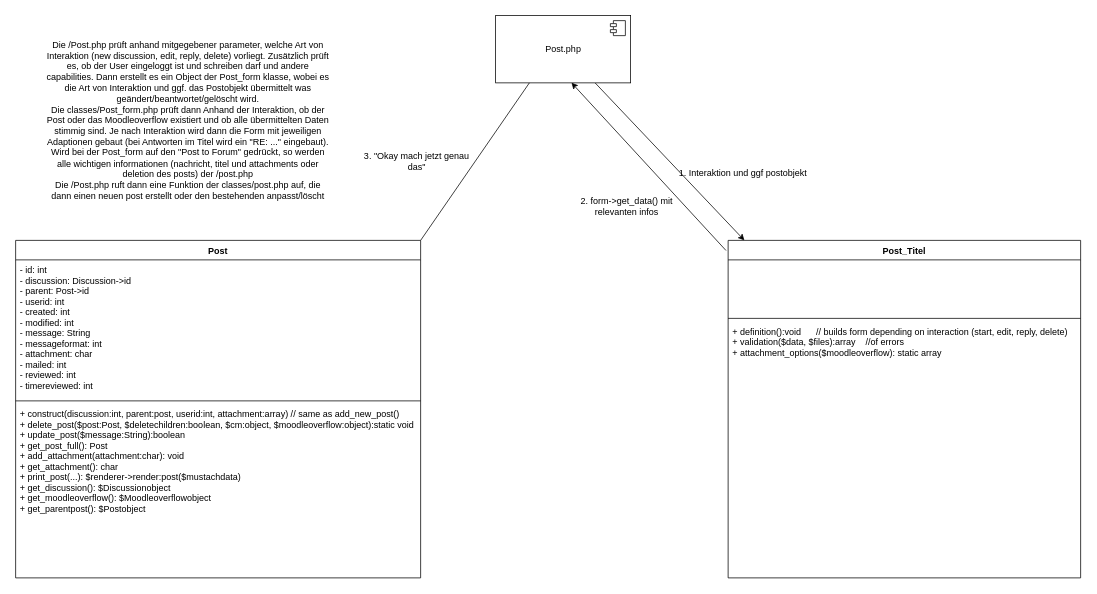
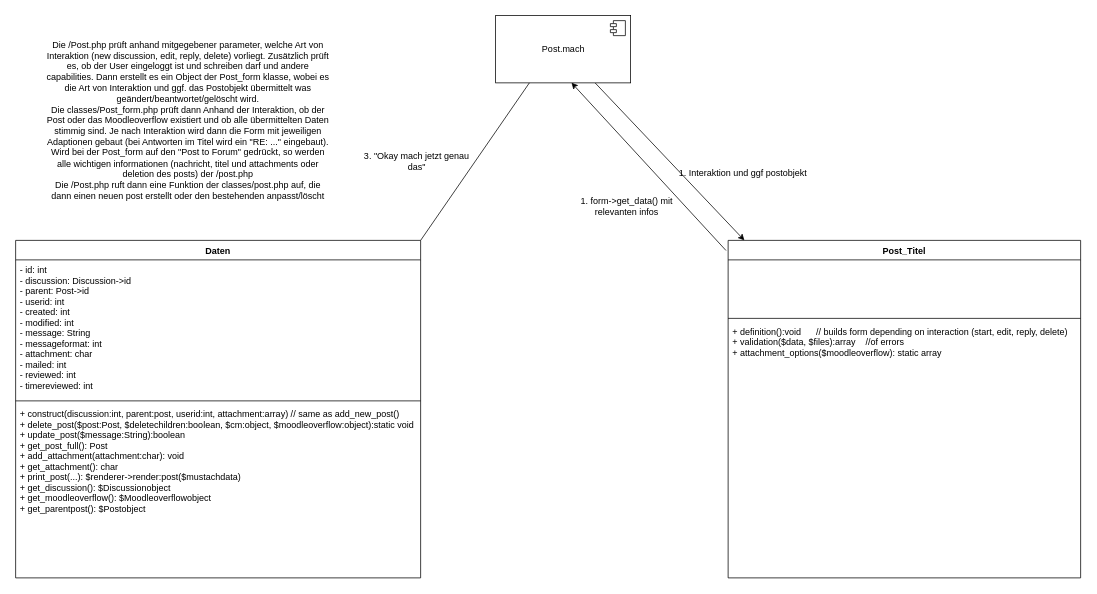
node "Post.php": label "Post.php" -> "Post.mach"
node "2. form->get_data() mit relevanten infos": label "2. form->get_data() mit relevanten infos" -> "1. form->get_data() mit relevanten infos"
node "Post": label "Post" -> "Daten"
